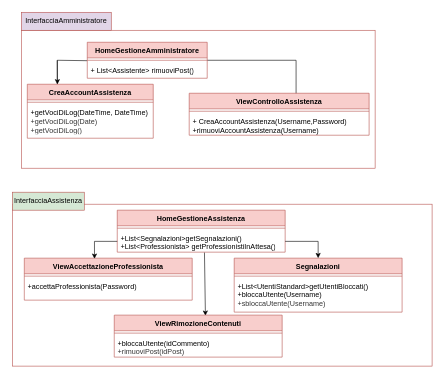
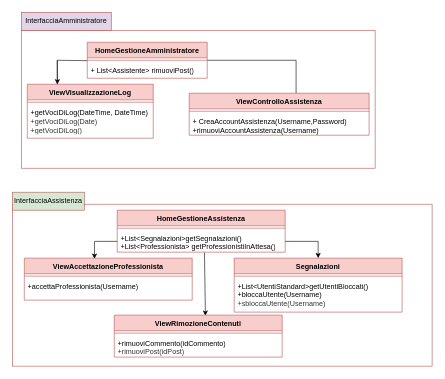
node "CreaAccountAssistenza": label "CreaAccountAssistenza" -> "ViewVisualizzazioneLog"
node "+accettaProfessionista(Password)": label "+accettaProfessionista(Password)" -> "+accettaProfessionista(Username)"
node "+bloccaUtente(idCommento)+rimuoviPost(idPost)": label "+bloccaUtente(idCommento)+rimuoviPost(idPost)" -> "+rimuoviCommento(idCommento)+rimuoviPost(idPost)"
